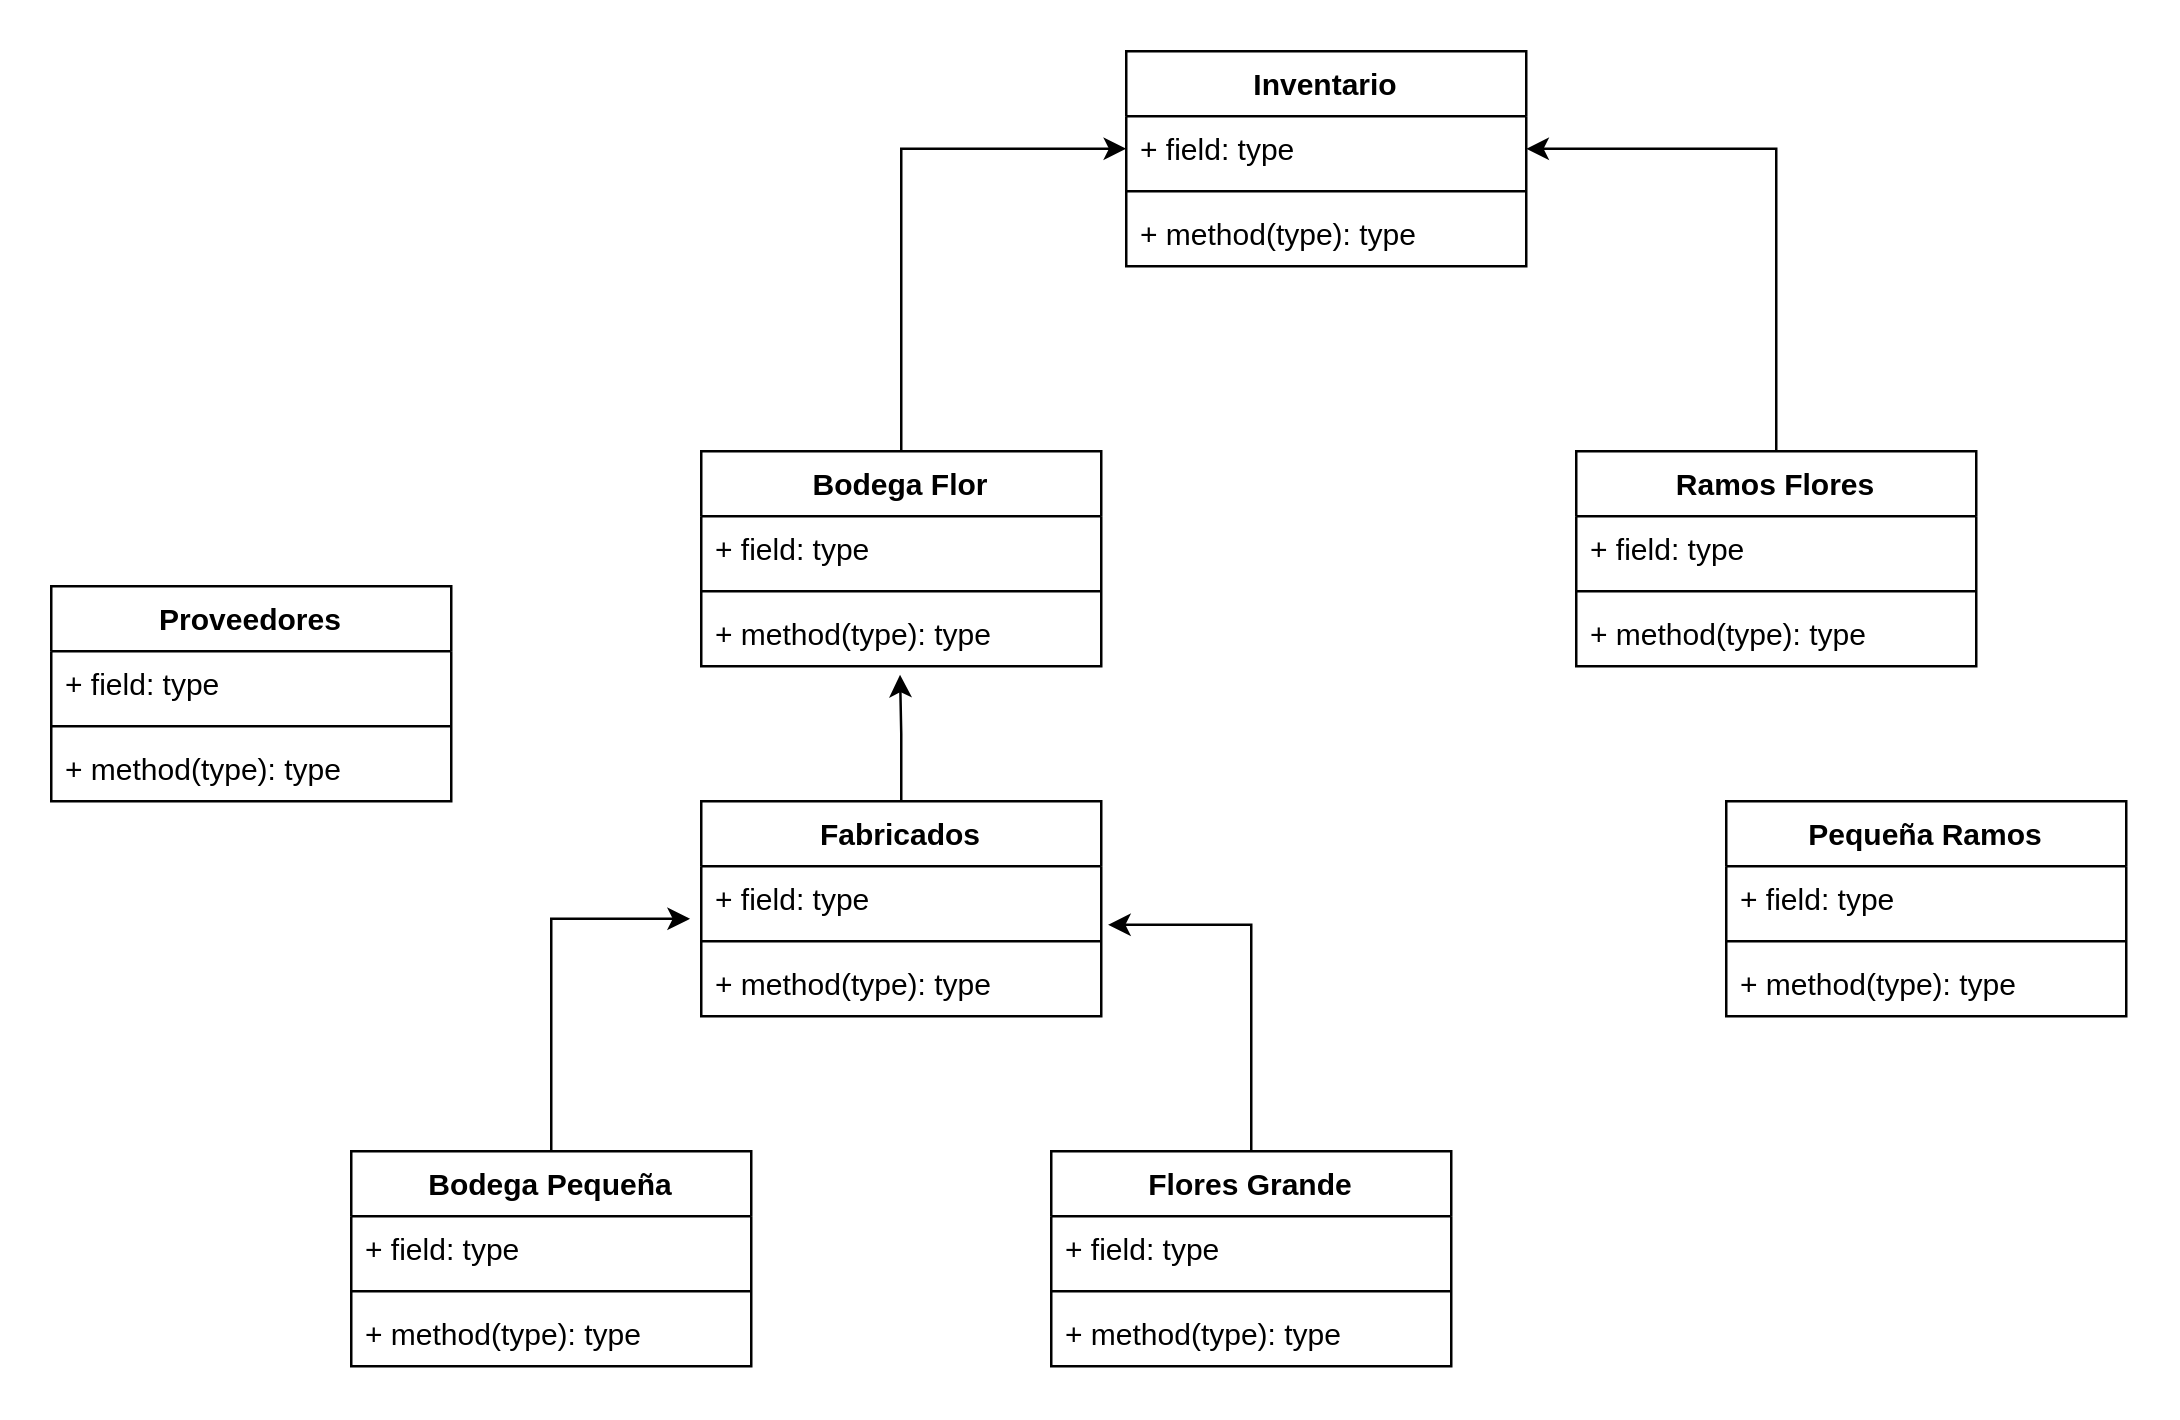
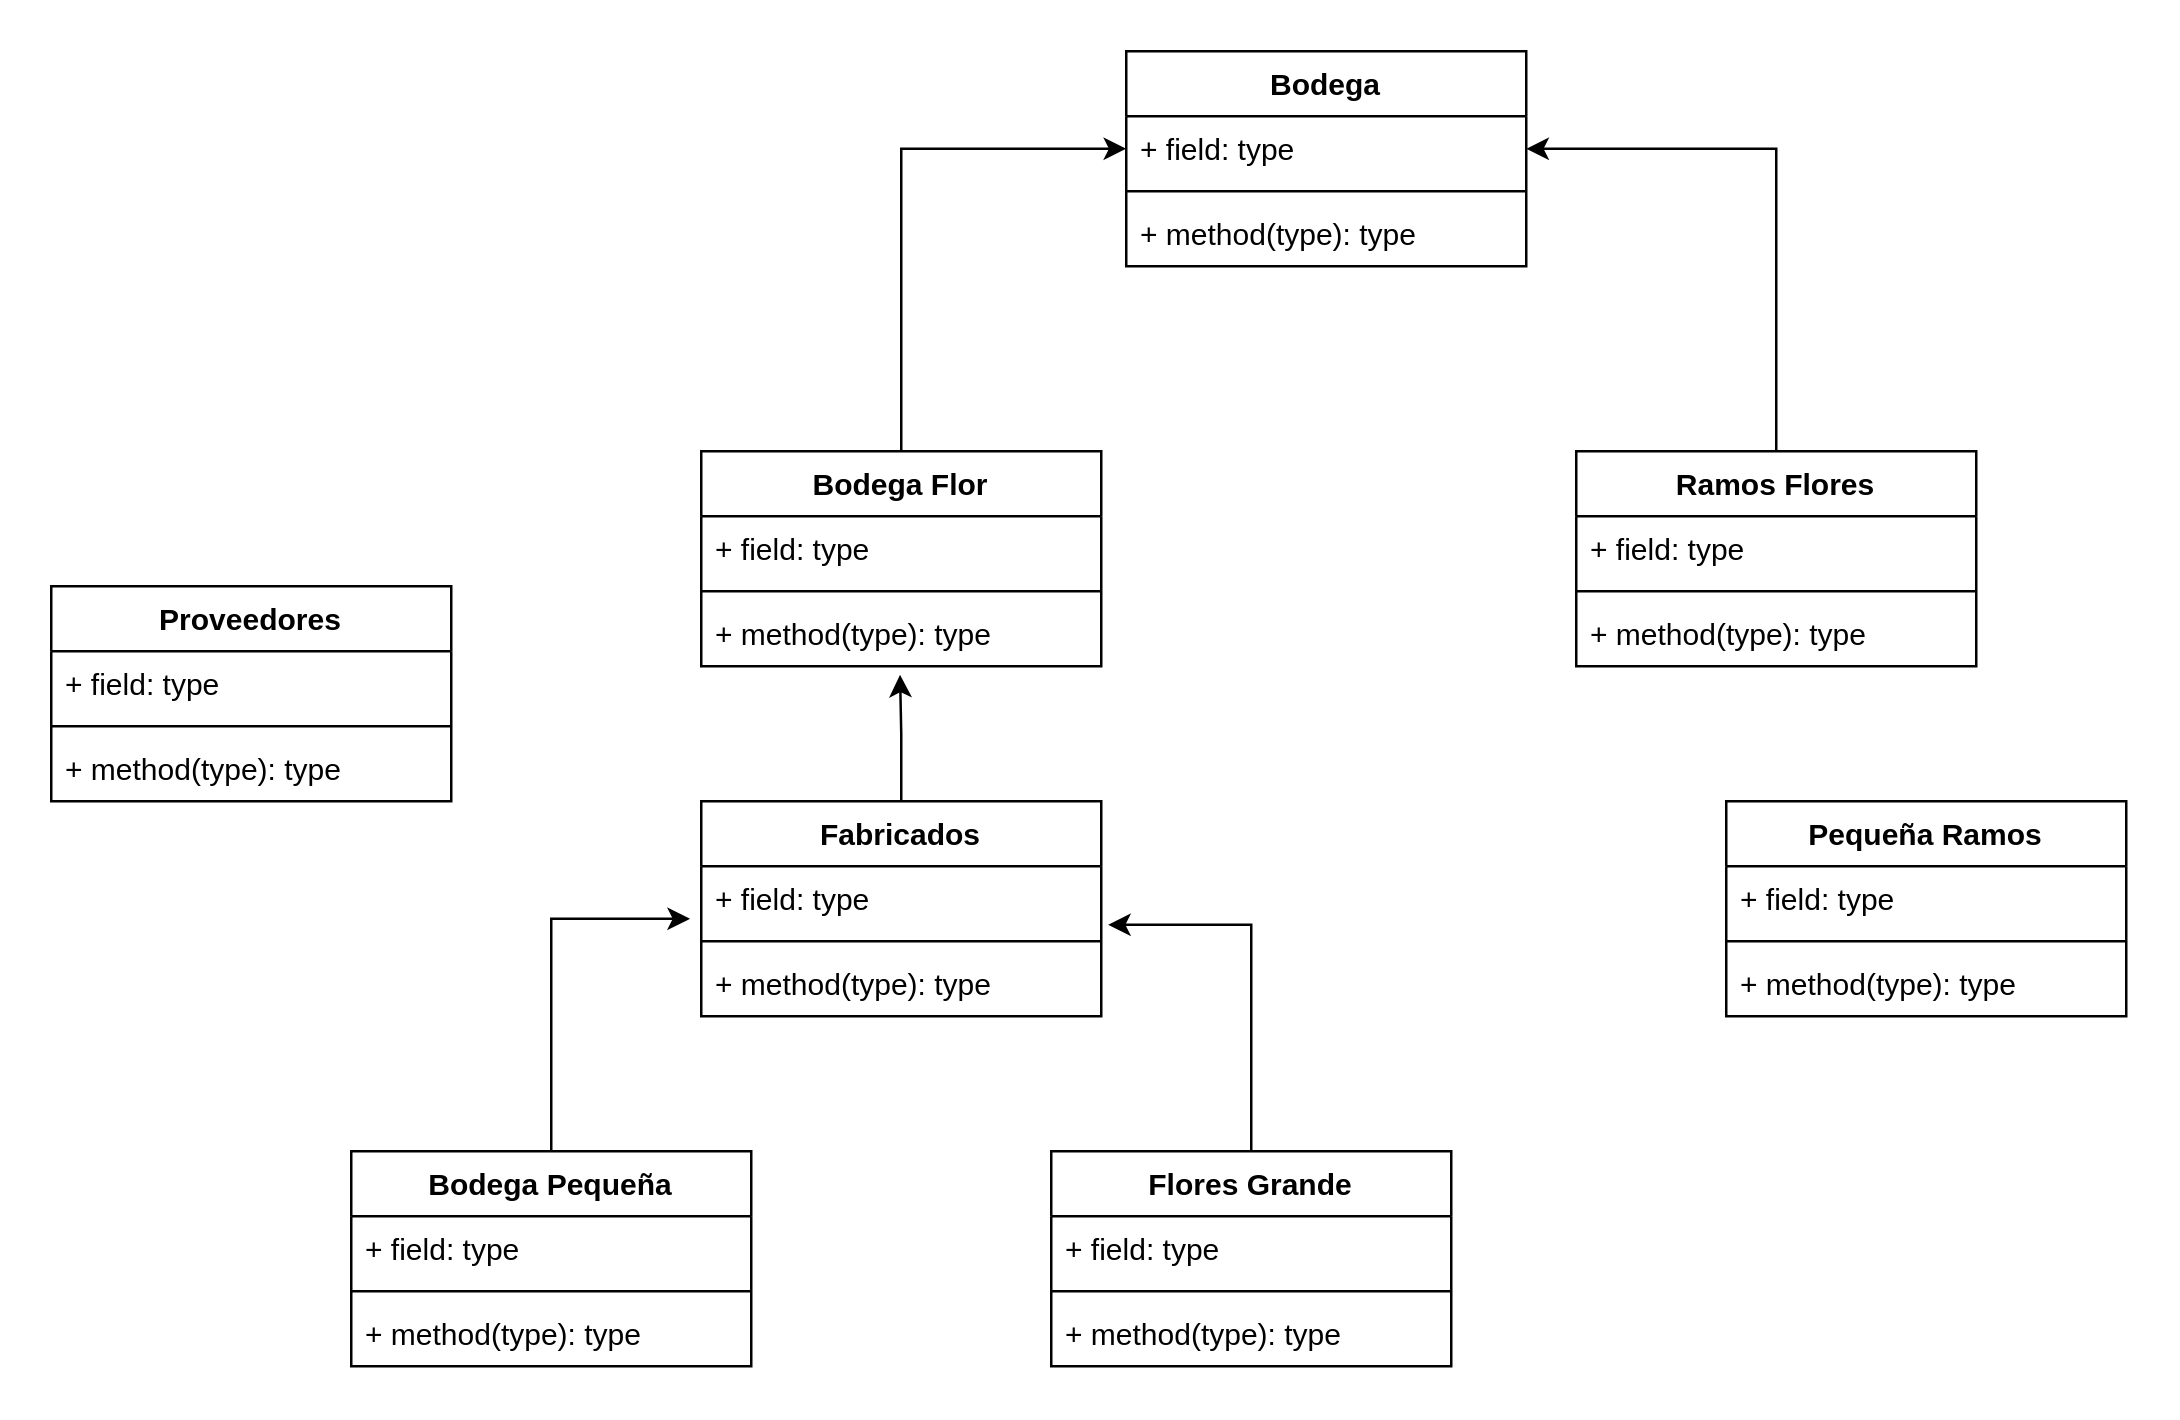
node "Inventario": label "Inventario" -> "Bodega"
